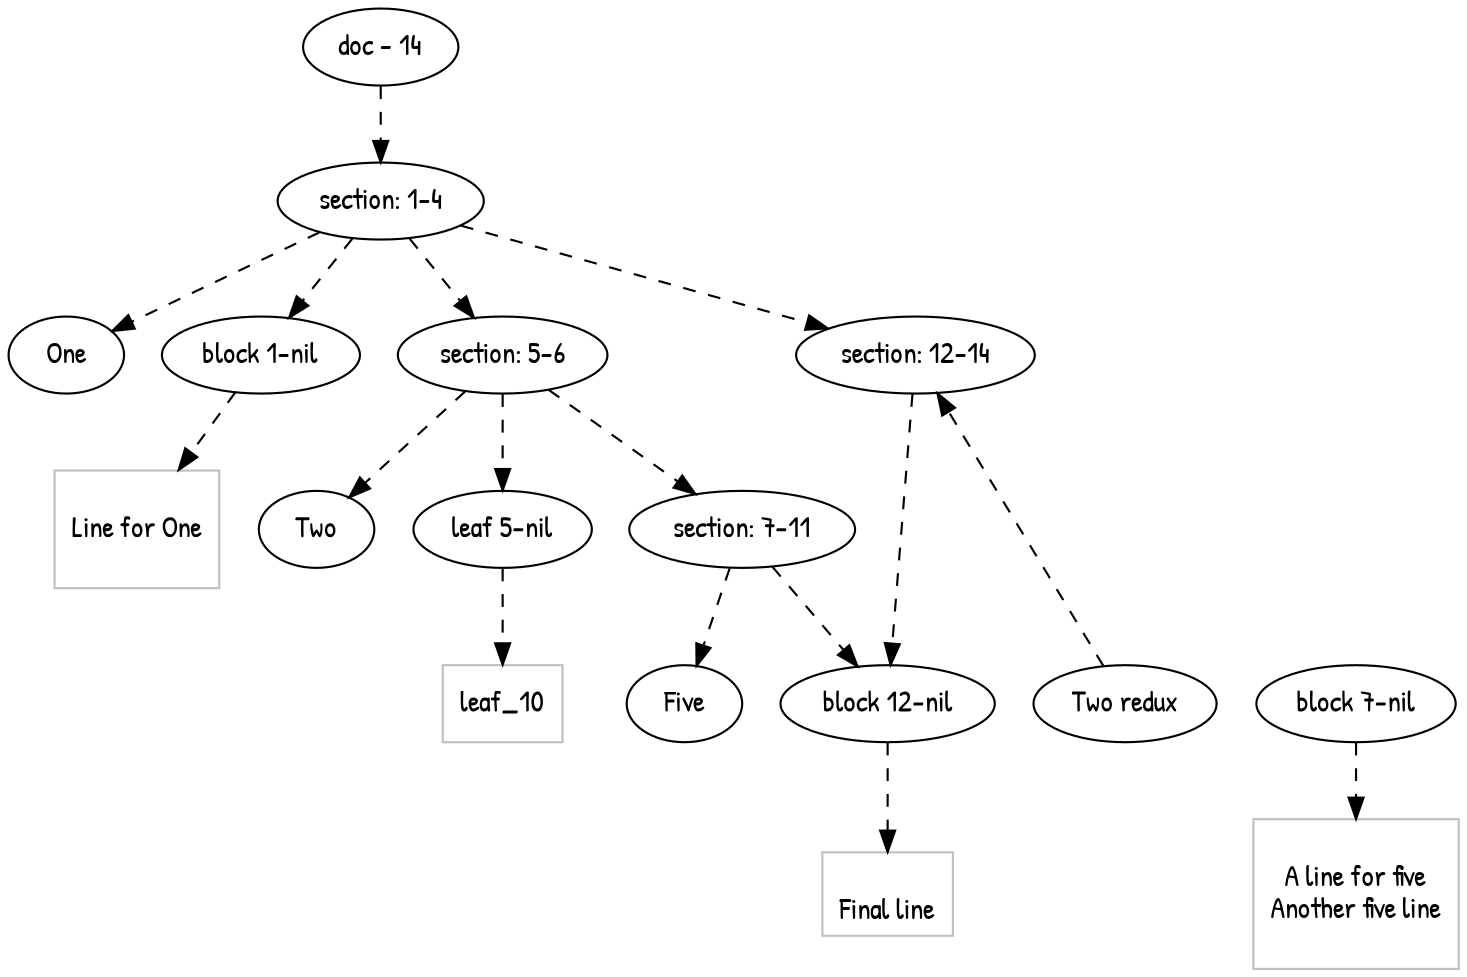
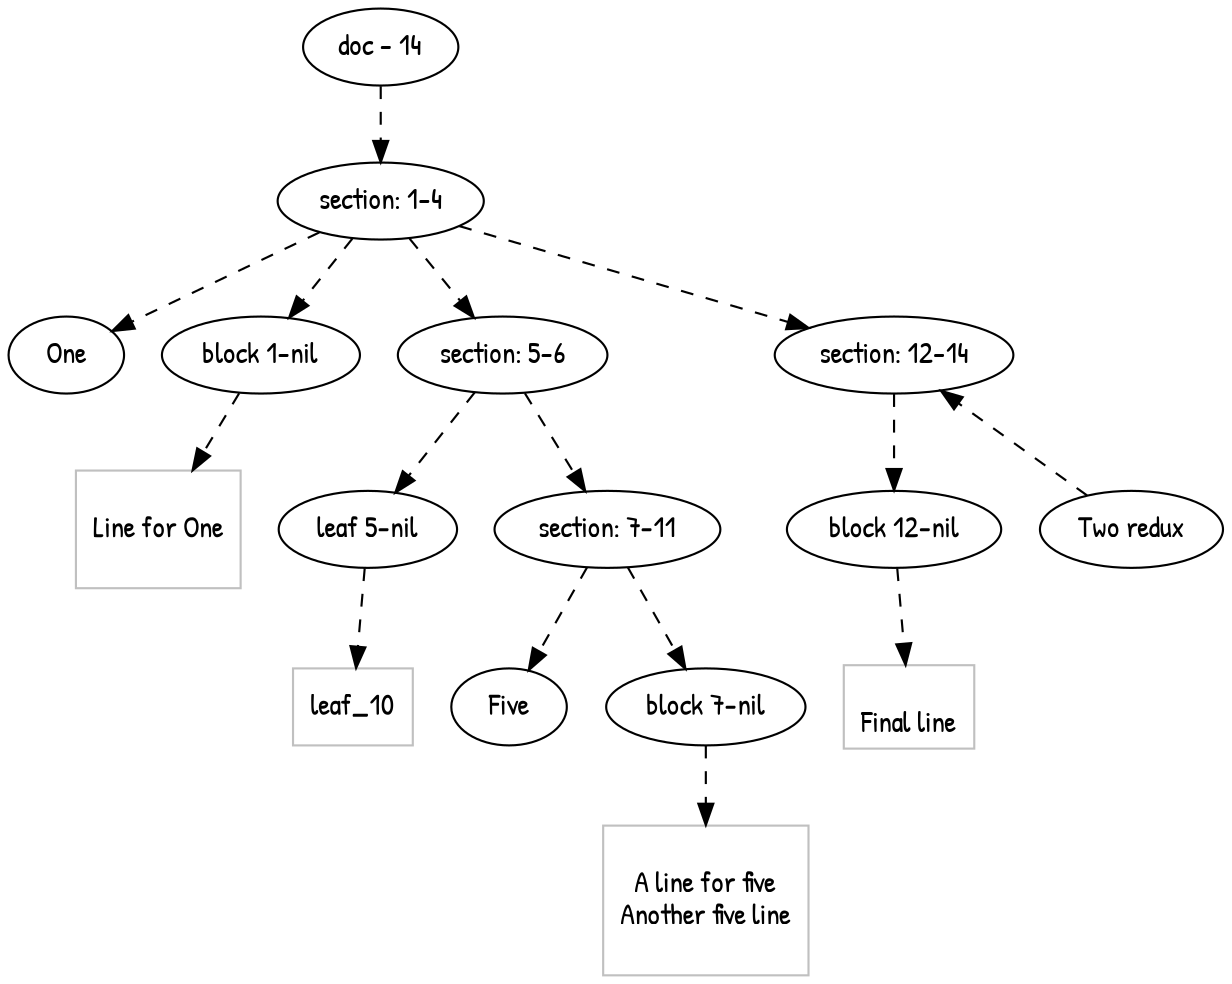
node "Two": removed
edge "section: 7-11" -> "block 12-nil": now "section: 7-11" -> "block 7-nil"
